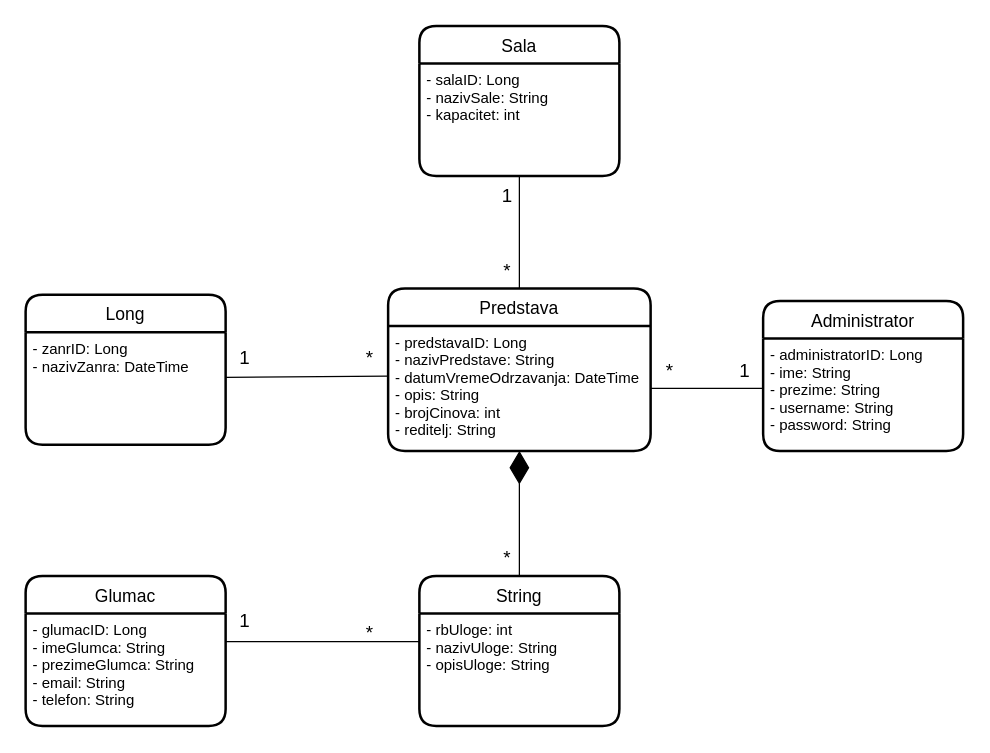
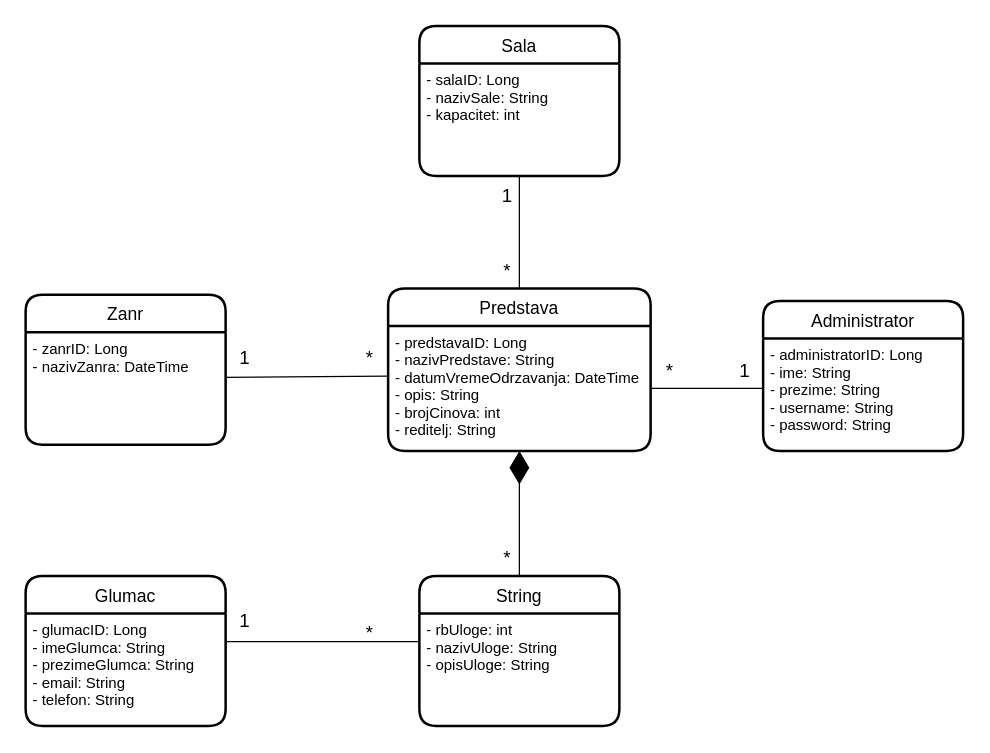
node "Long": label "Long" -> "Zanr"
